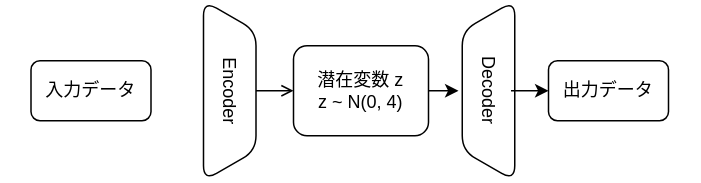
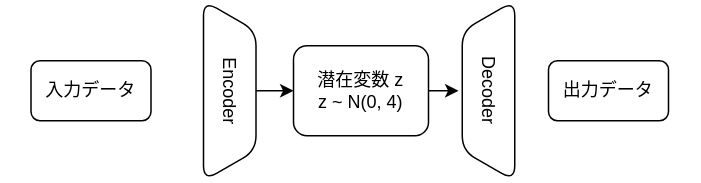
edge "Encoder" -> "潜在変数 z z ~ N(0, 4)": arrowhead open -> classic
edge "Decoder" -> "出力データ": removed
